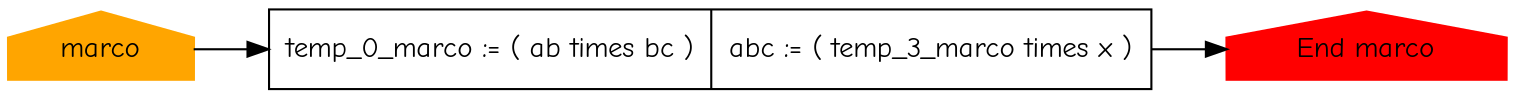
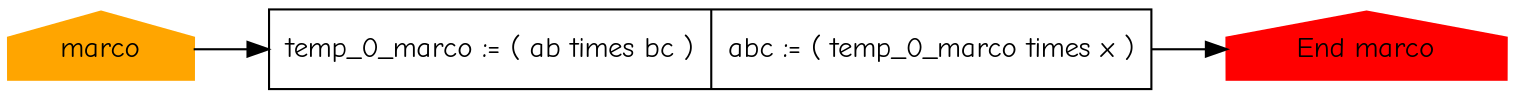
node "temp_0_marco := ( ab times bc )": text "abc := ( temp_3_marco times x )" -> "abc := ( temp_0_marco times x )"
